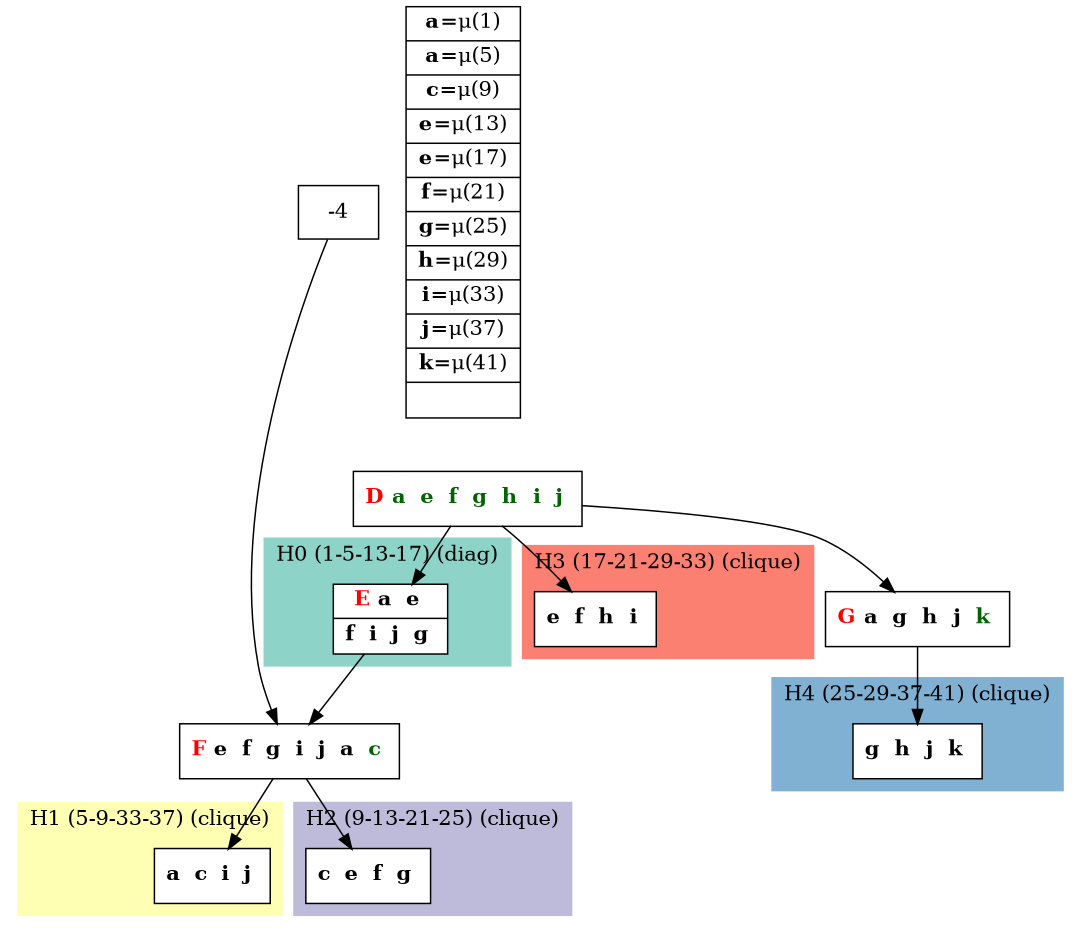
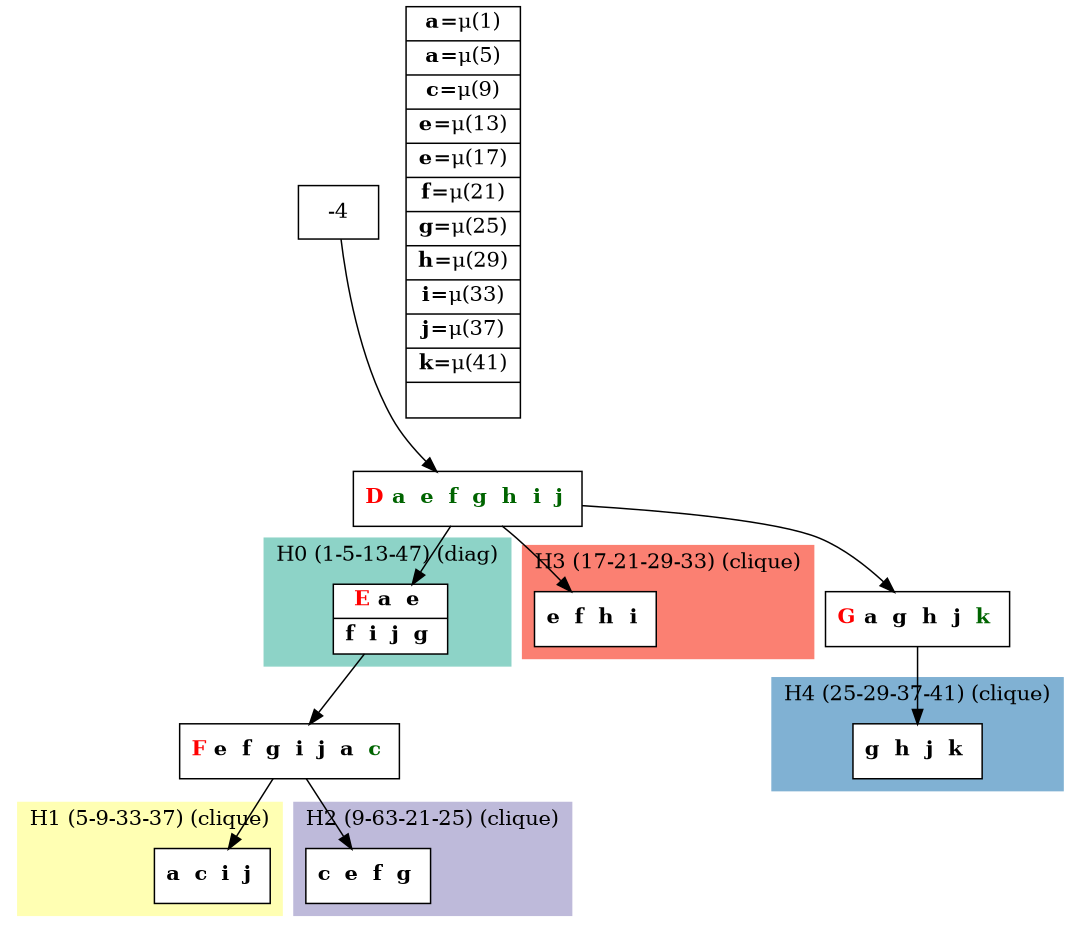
edge "-4" -> "F": now "-4" -> "D"
cluster "H0 (1-5-13-17) (diag)": label "H0 (1-5-13-17) (diag)" -> "H0 (1-5-13-47) (diag)"
cluster "H2 (9-13-21-25) (clique)": label "H2 (9-13-21-25) (clique)" -> "H2 (9-63-21-25) (clique)"
